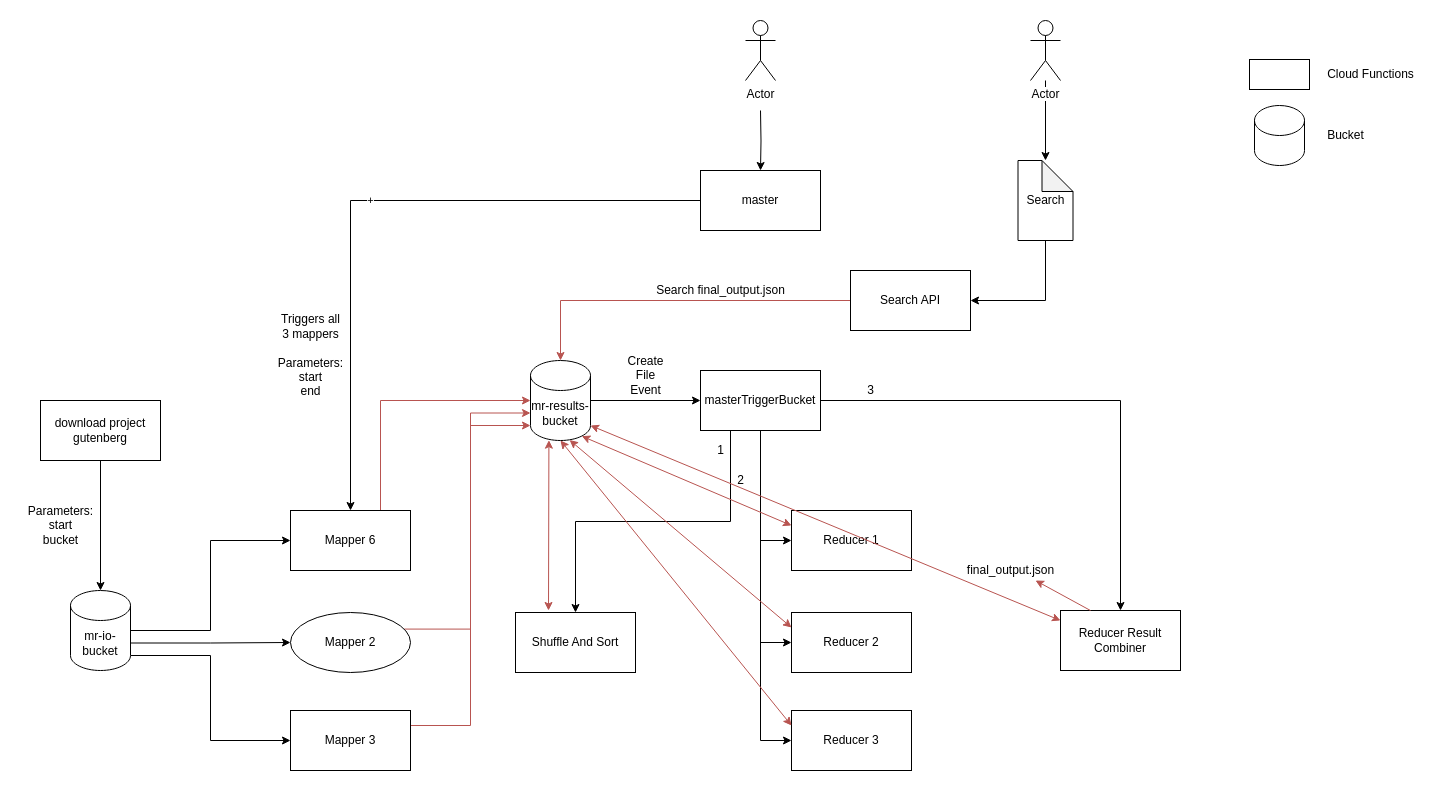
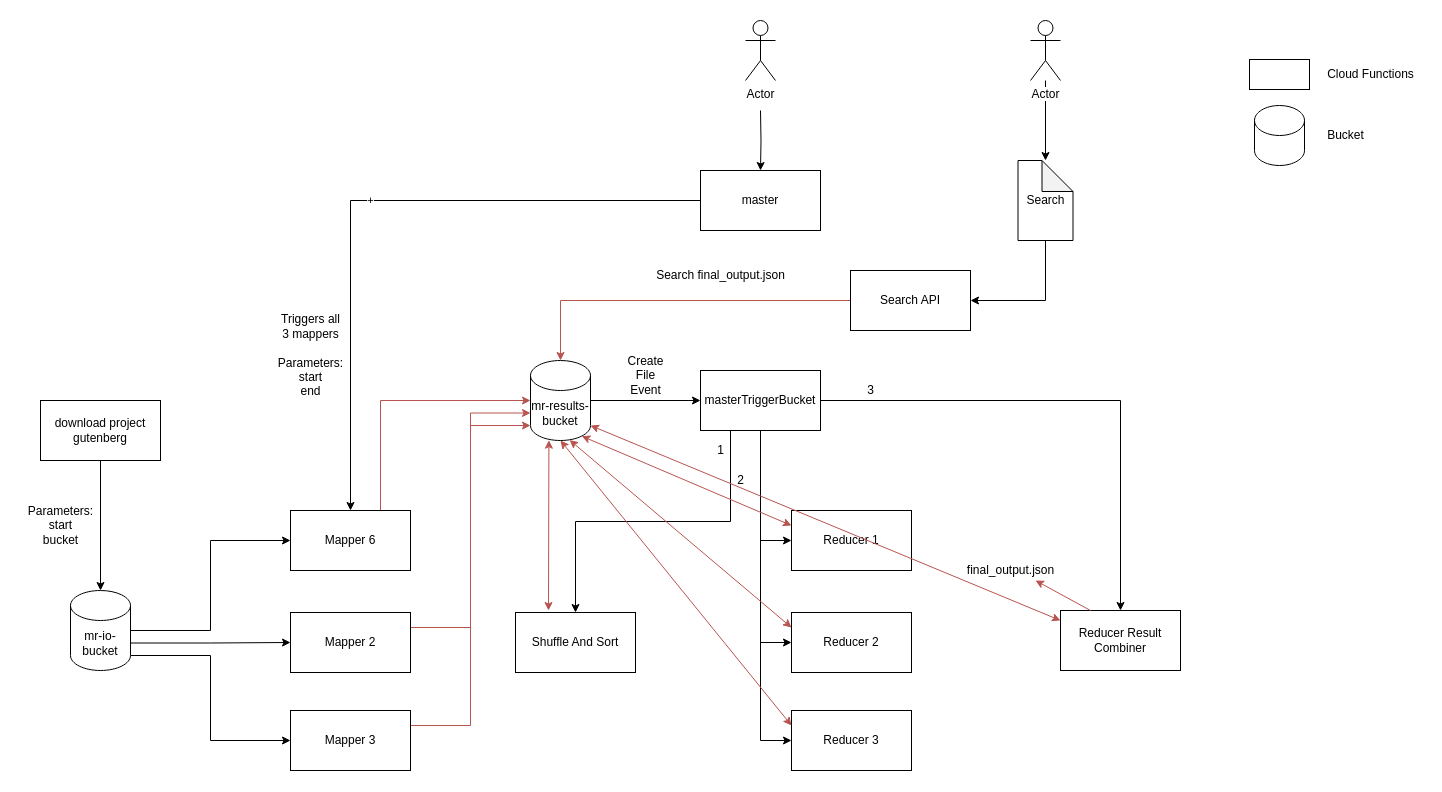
node "Search final_output.json": moved (721, 291) -> (721, 276)
node "Mapper 2": shape ellipse -> rectangle
